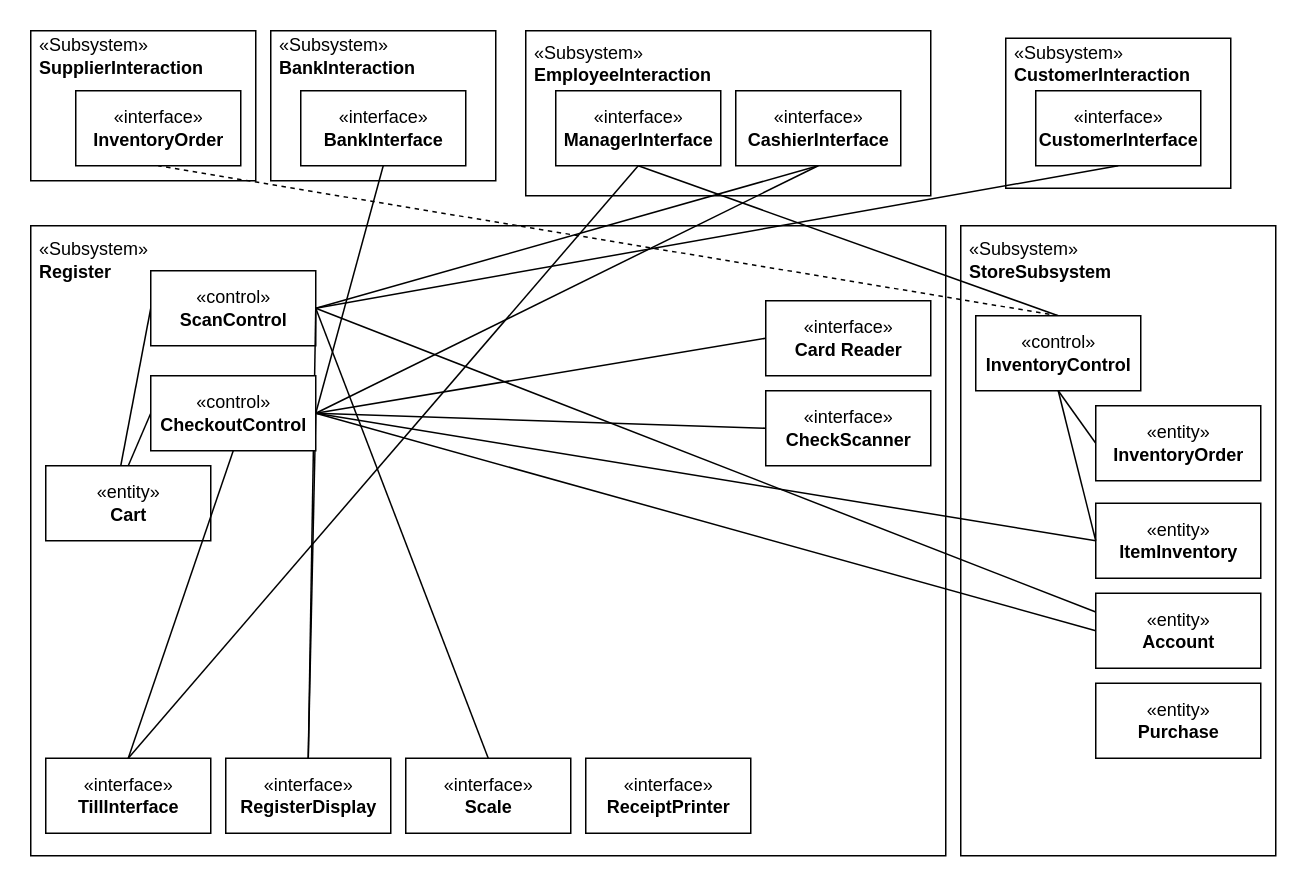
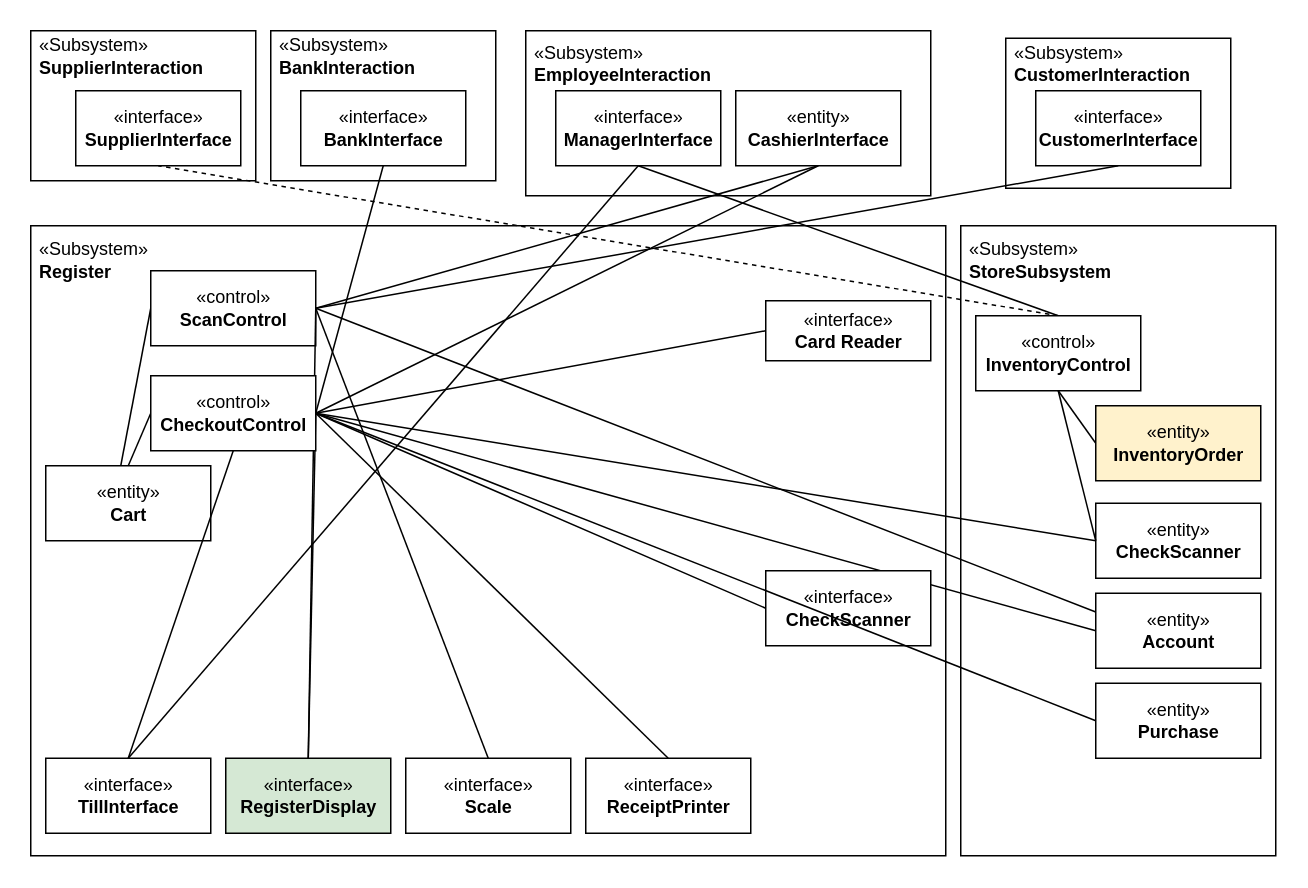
node "«interface» InventoryOrder": label "«interface» InventoryOrder" -> "«interface» SupplierInterface"
node "«interface» CashierInterface": label "«interface» CashierInterface" -> "«entity» CashierInterface"
node "«interface» Card Reader": size 165x75 -> 165x60
node "«interface» CheckScanner": moved (848, 428) -> (848, 608)
node "«entity» InventoryOrder": fillcolor #ffffff -> #fff2cc
node "«entity» ItemInventory": label "«entity» ItemInventory" -> "«entity» CheckScanner"
edge "«control» CheckoutControl" -- "«entity» Purchase": added
edge "«control» CheckoutControl" -- "«interface» ReceiptPrinter": added
node "«interface» RegisterDisplay": fillcolor #ffffff -> #d5e8d4
